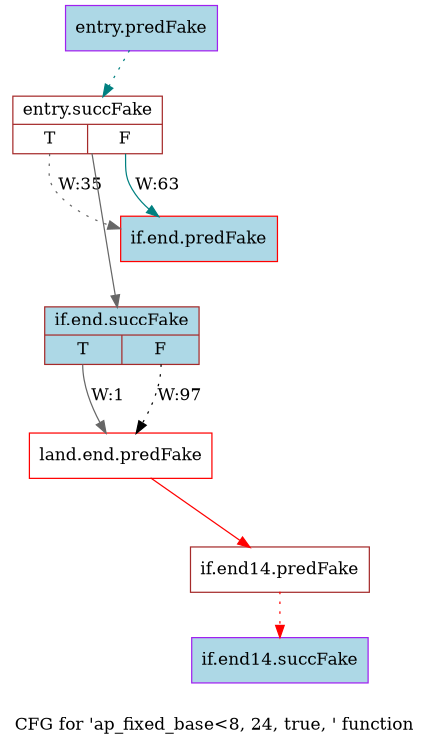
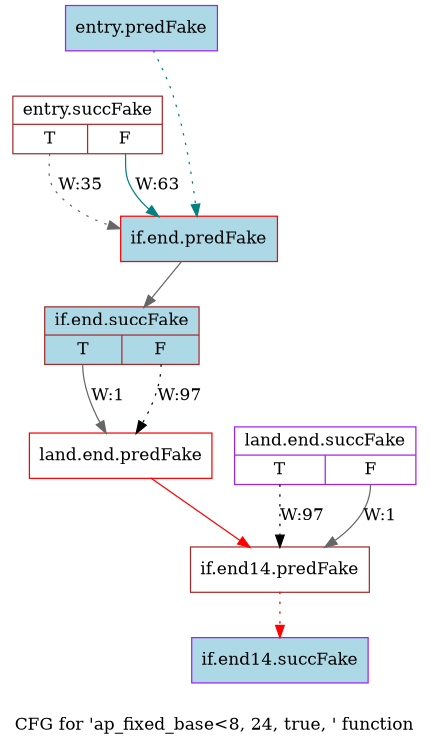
edge "entry.predFake" -> "entry.succFake": now "entry.predFake" -> "if.end.predFake"
edge "entry.succFake" -> "if.end.succFake": now "if.end.predFake" -> "if.end.succFake"
node "land.end.succFake": added
